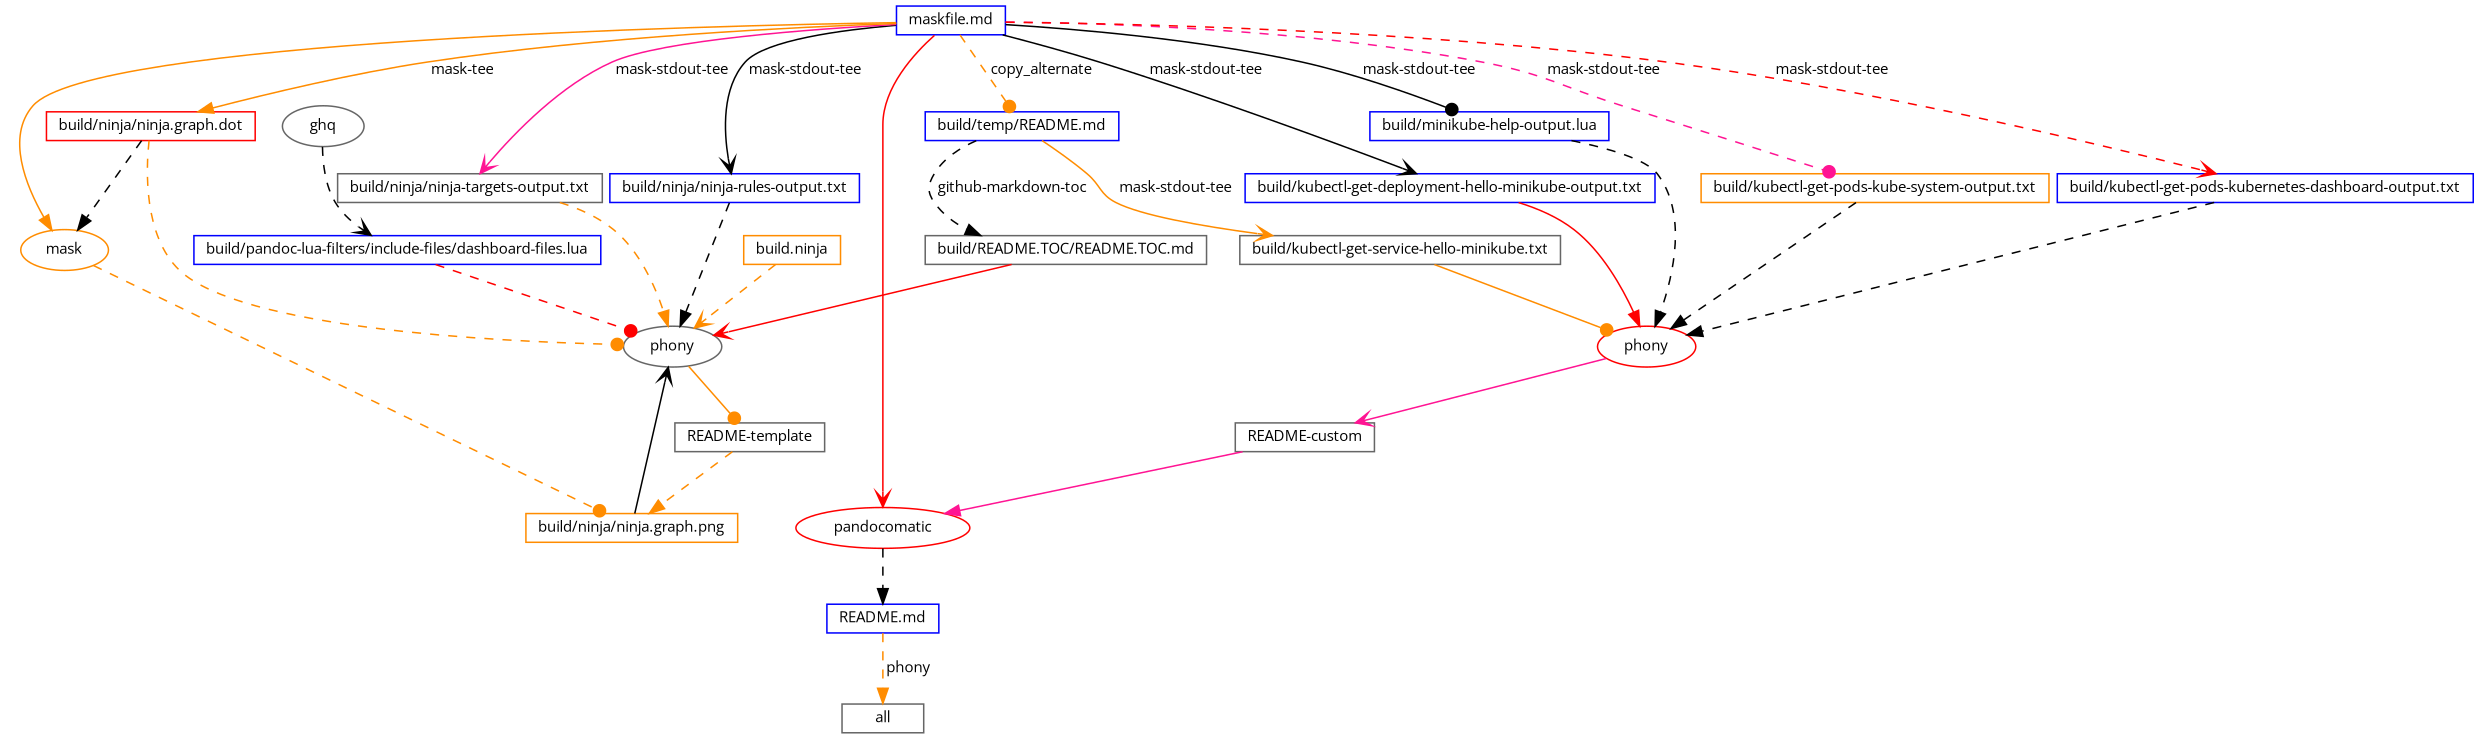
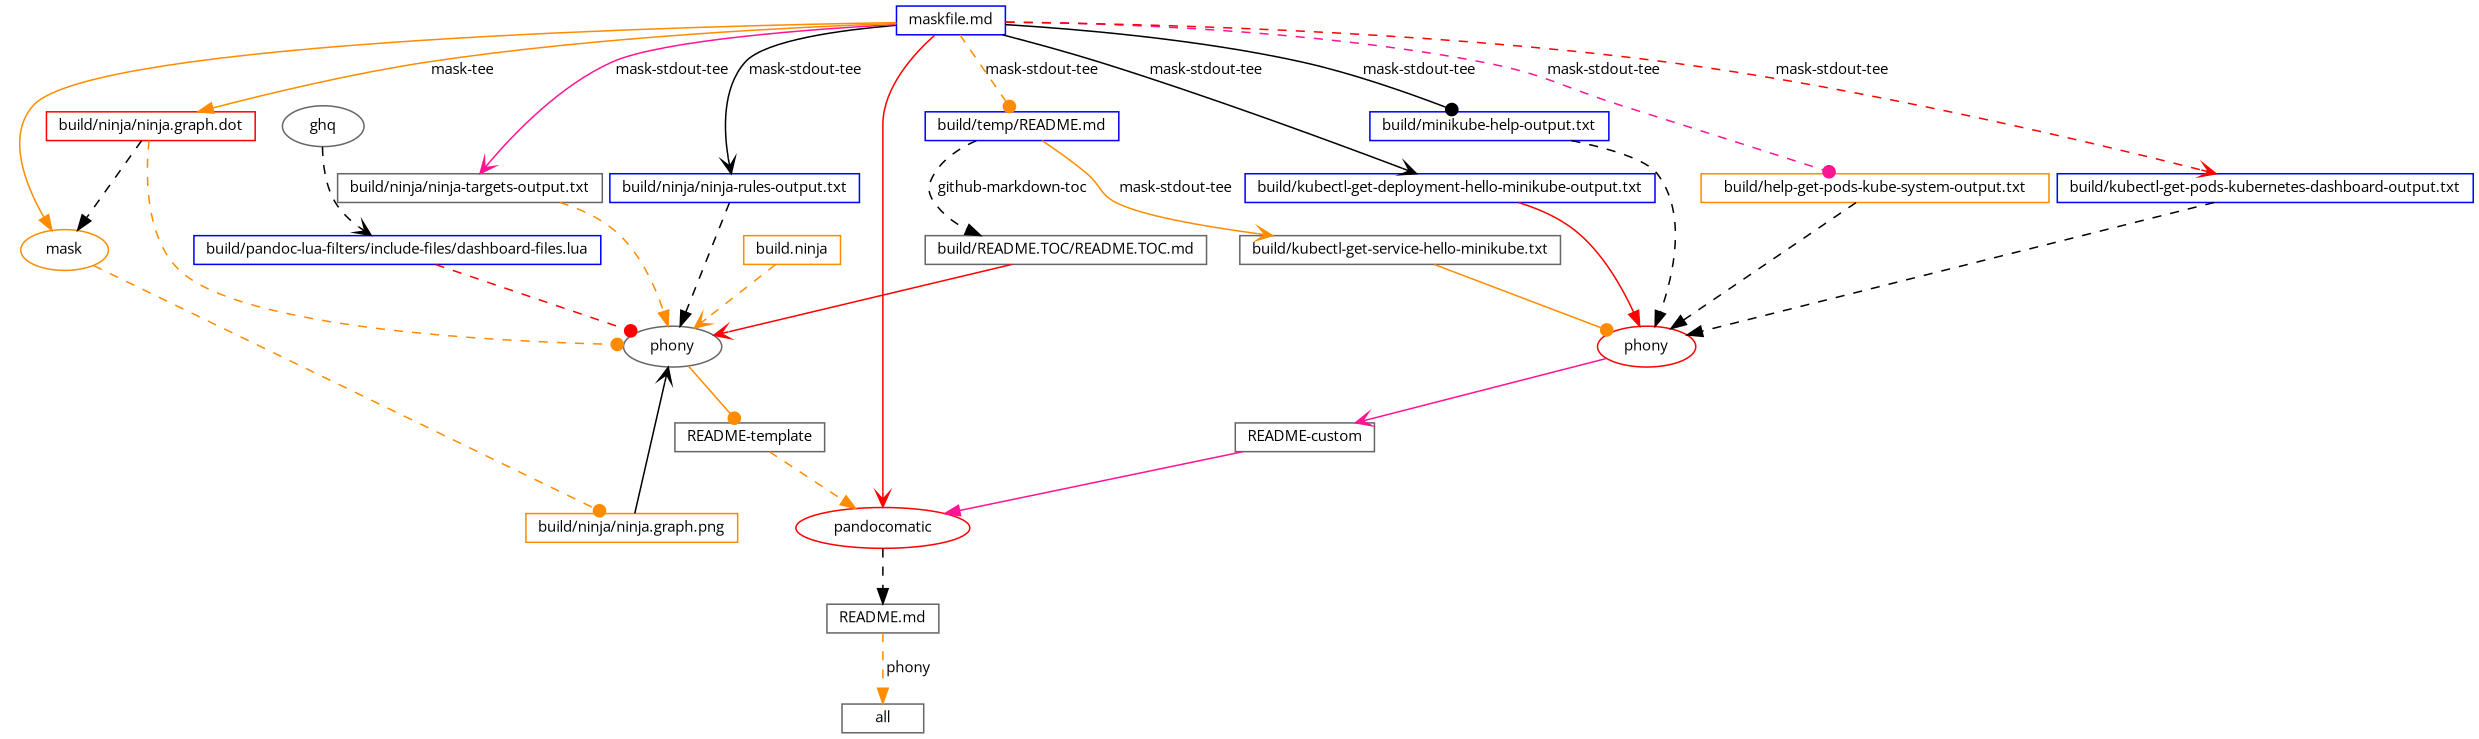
edge "maskfile.md" -> "build/temp/README.md": label " copy_alternate" -> " mask-stdout-tee"
node "build/minikube-help-output.lua": label "build/minikube-help-output.lua" -> "build/minikube-help-output.txt"
node "build/kubectl-get-pods-kube-system-output.txt": label "build/kubectl-get-pods-kube-system-output.txt" -> "build/help-get-pods-kube-system-output.txt"
edge "README-template" -> "build/ninja/ninja.graph.png": now "README-template" -> "pandocomatic"
node "README.md": color blue -> gray40
